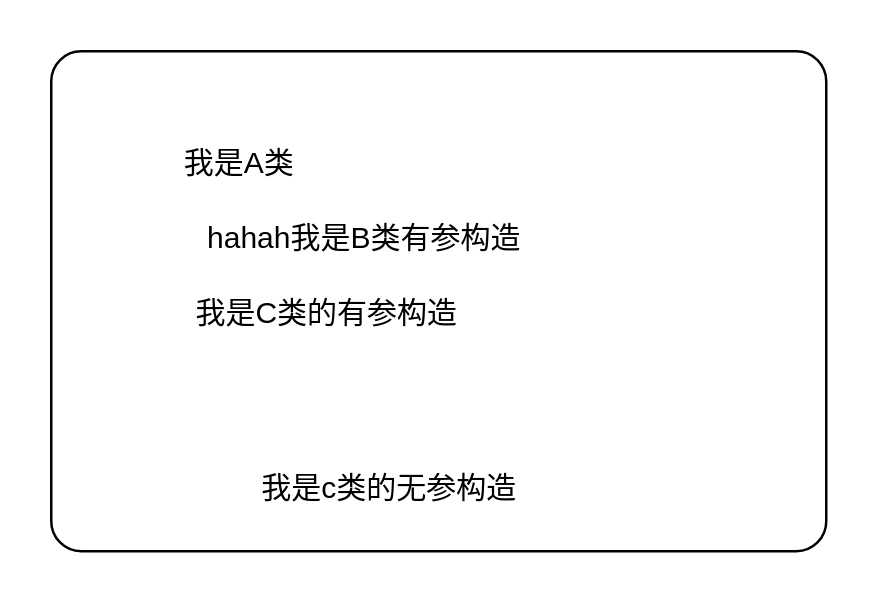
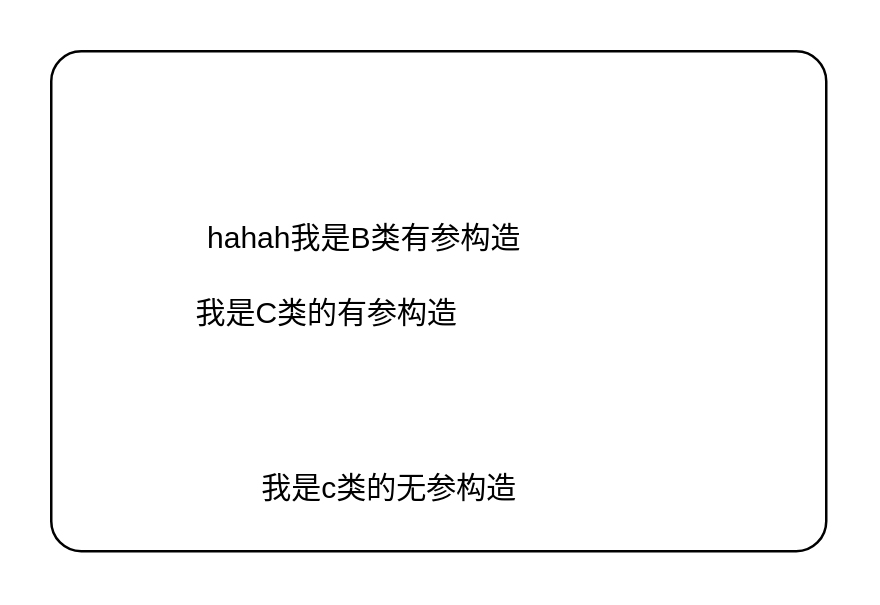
node "我是A类": removed
